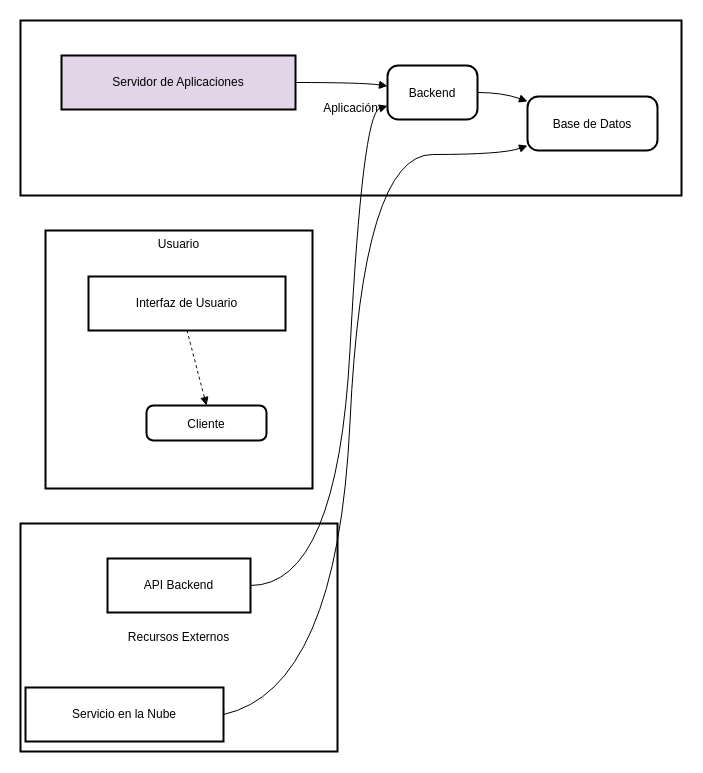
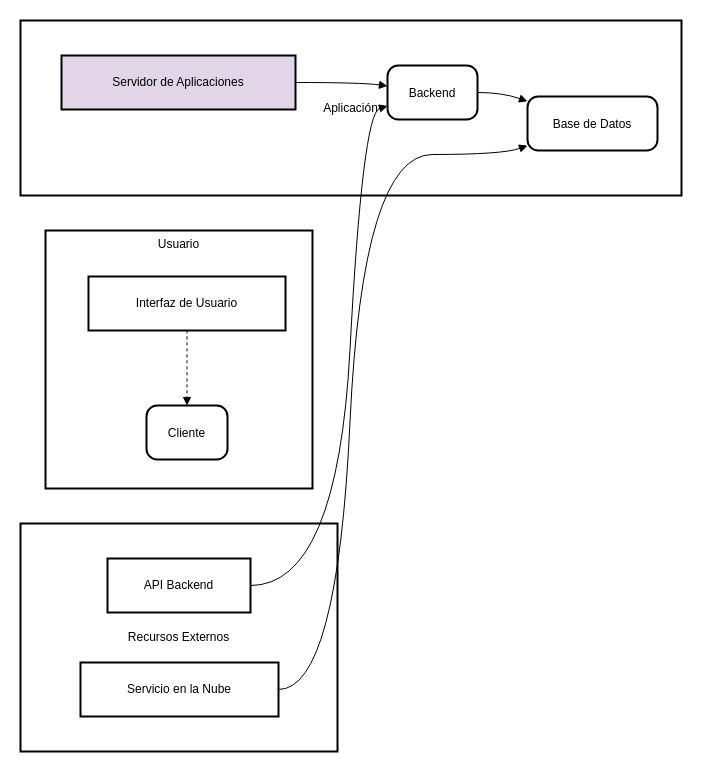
node "Cliente": size 120x35 -> 81x54
node "Servicio en la Nube": moved (125, 715) -> (180, 690)
